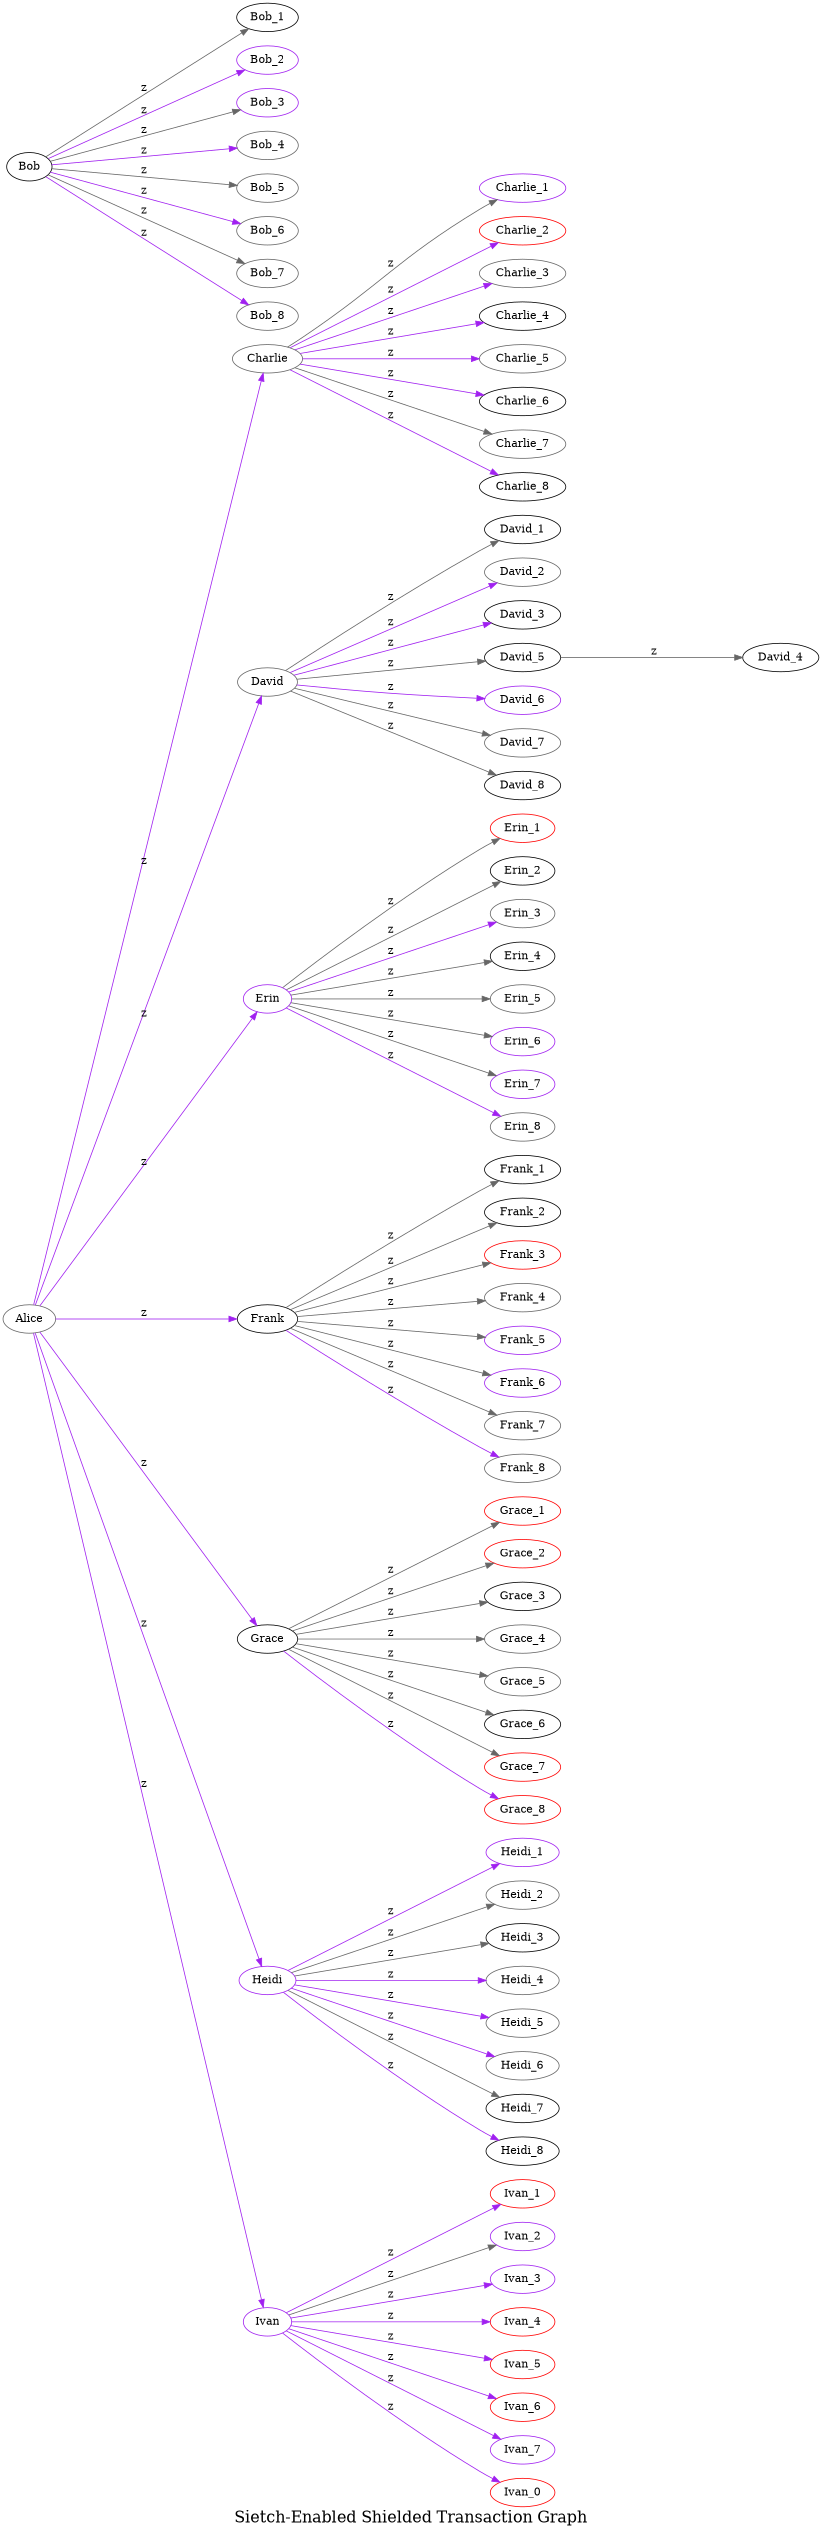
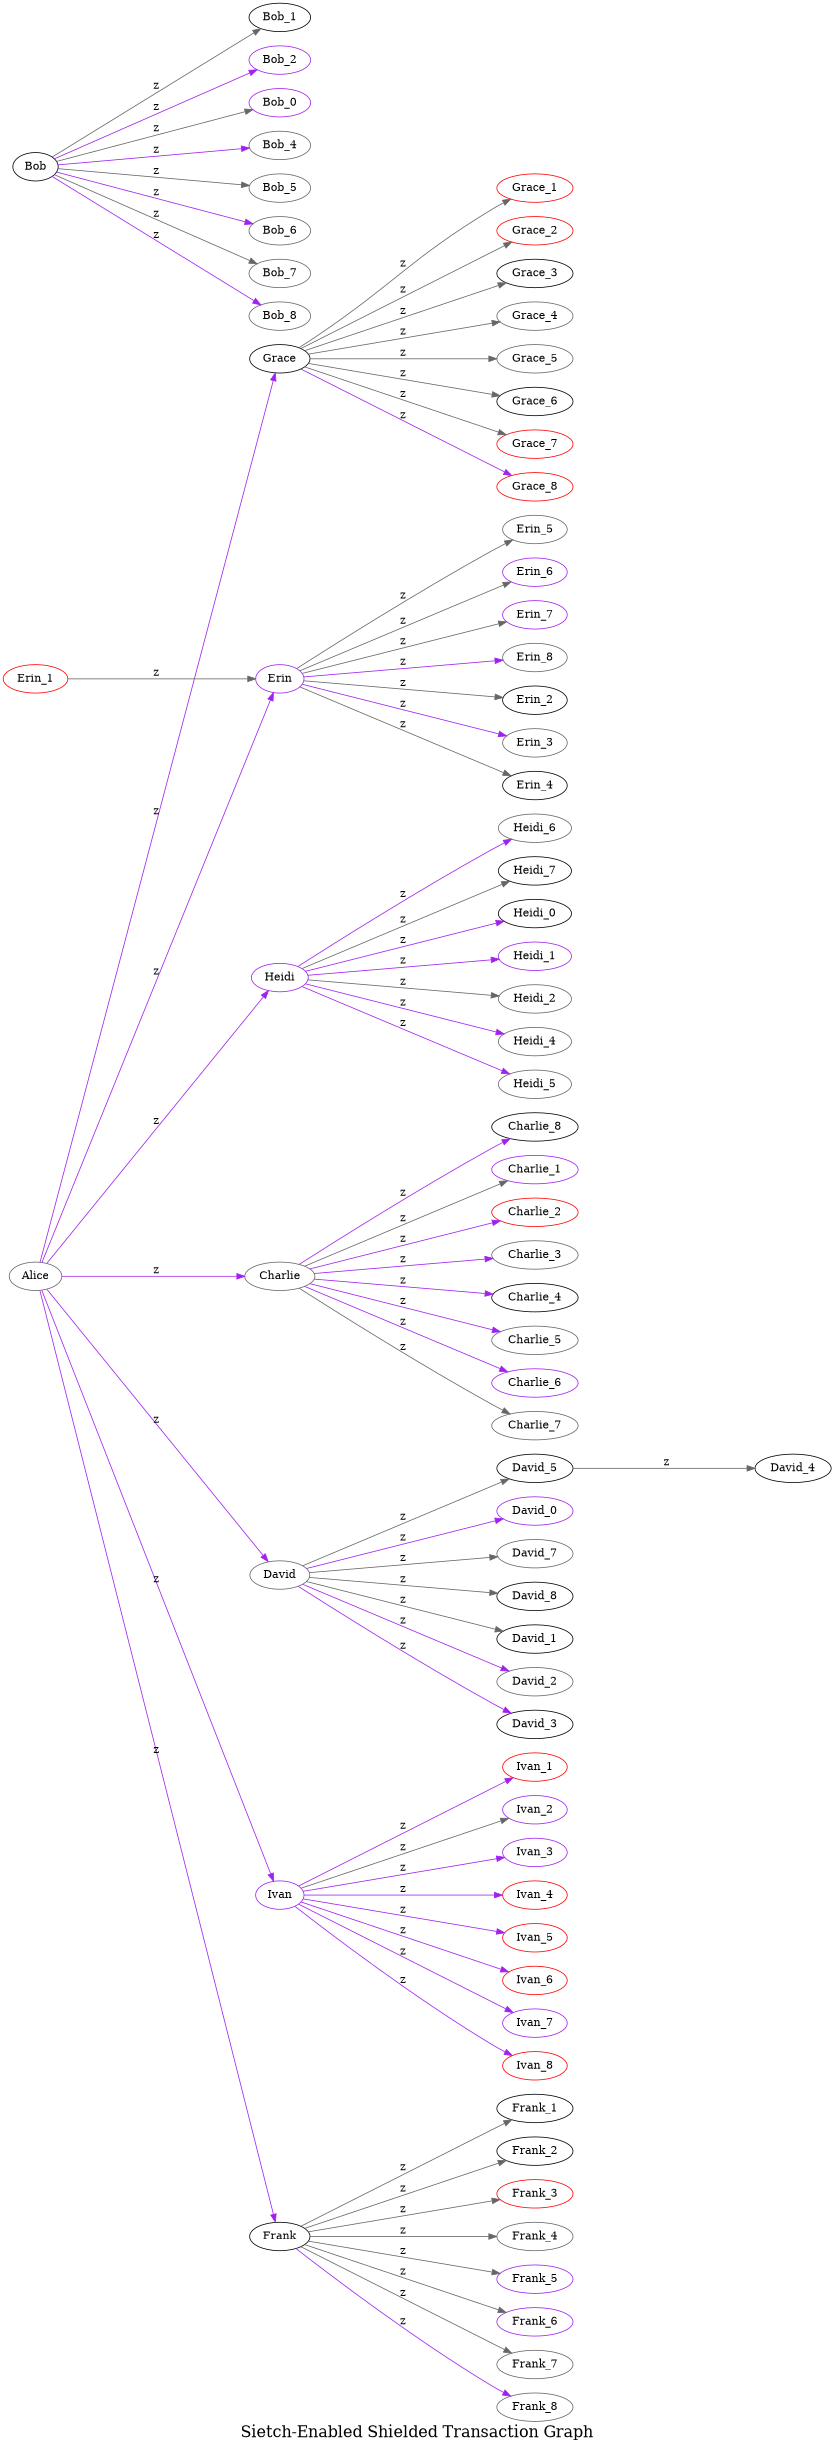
node "Bob_3": label "Bob_3" -> "Bob_0"
node "Charlie_6": color black -> purple
node "David_6": label "David_6" -> "David_0"
edge "Erin" -> "Erin_1": reversed
node "Heidi_3": removed
node "Heidi_8": label "Heidi_8" -> "Heidi_0"
node "Ivan_0": label "Ivan_0" -> "Ivan_8"
